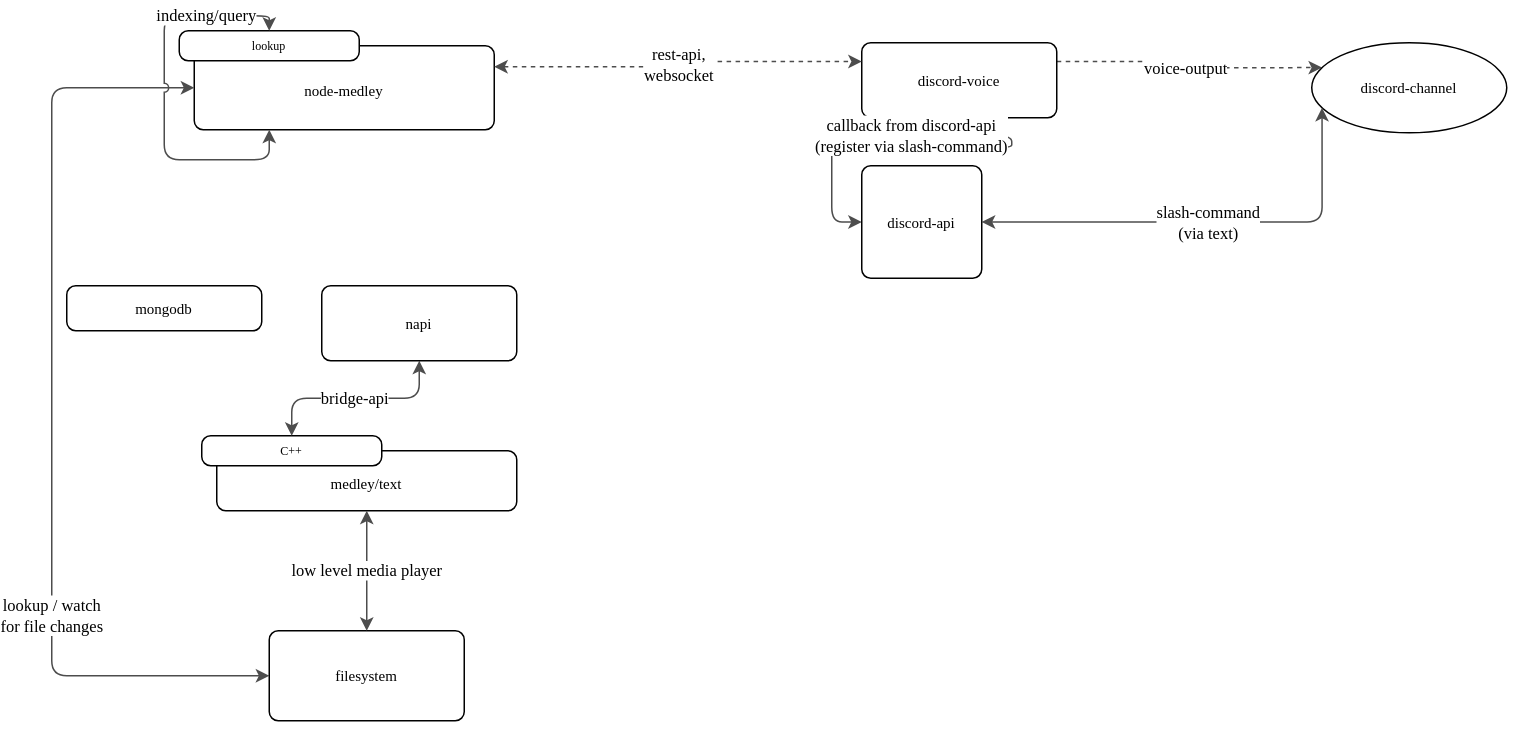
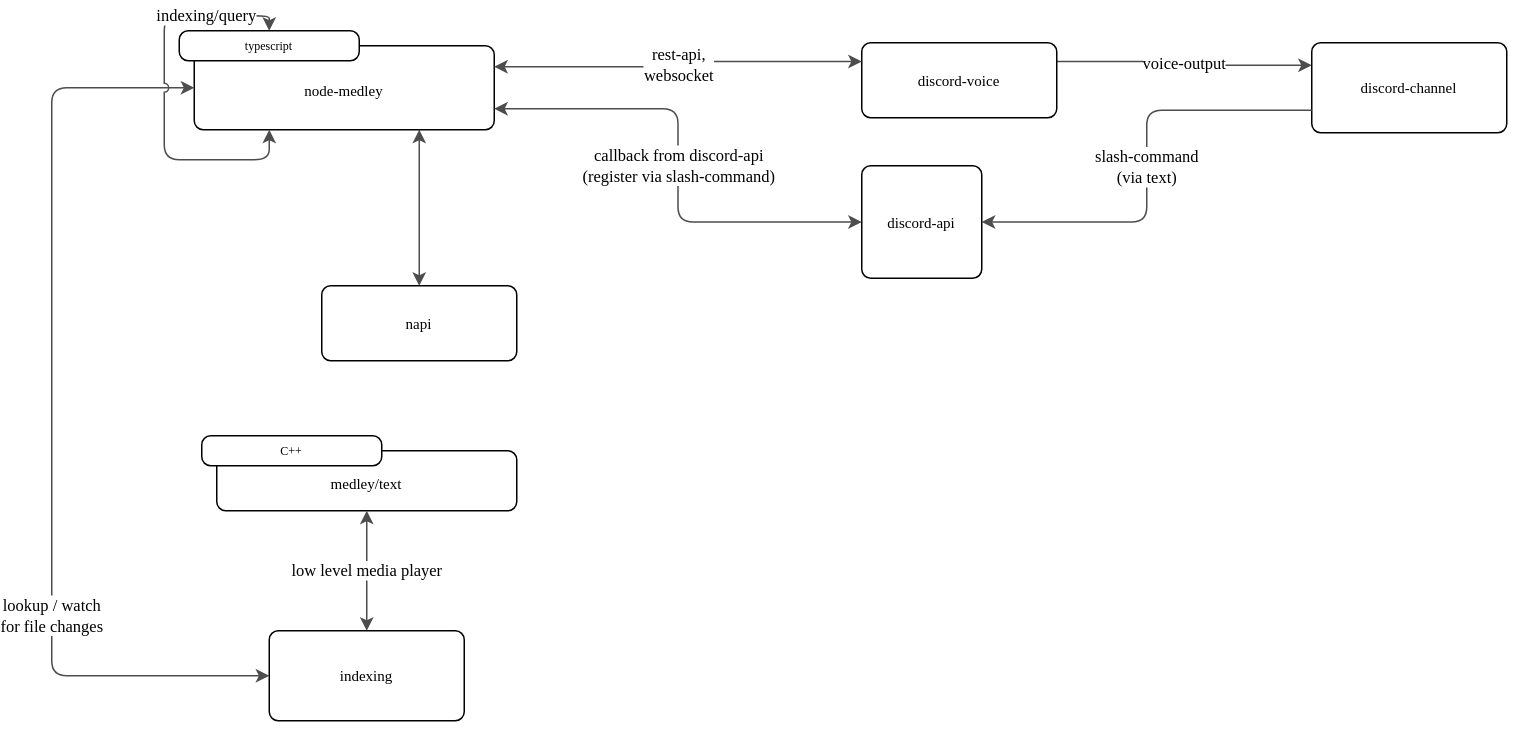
node "lookup": label "lookup" -> "typescript"
edge "discord-voice" -- "node-medley": style dashed -> solid
edge "discord-voice" -> "discord-channel": style dashed -> solid
node "discord-channel": shape ellipse -> rounded rectangle
edge "discord-voice" -- "discord-api": now "node-medley" -- "discord-api"
edge "discord-channel" -- "discord-api": arrowhead classic -> none
edge "node-medley" -- "napi": added
node "mongodb": removed
edge "napi" -- "C++": removed, label "bridge-api"
node "filesystem": label "filesystem" -> "indexing"
